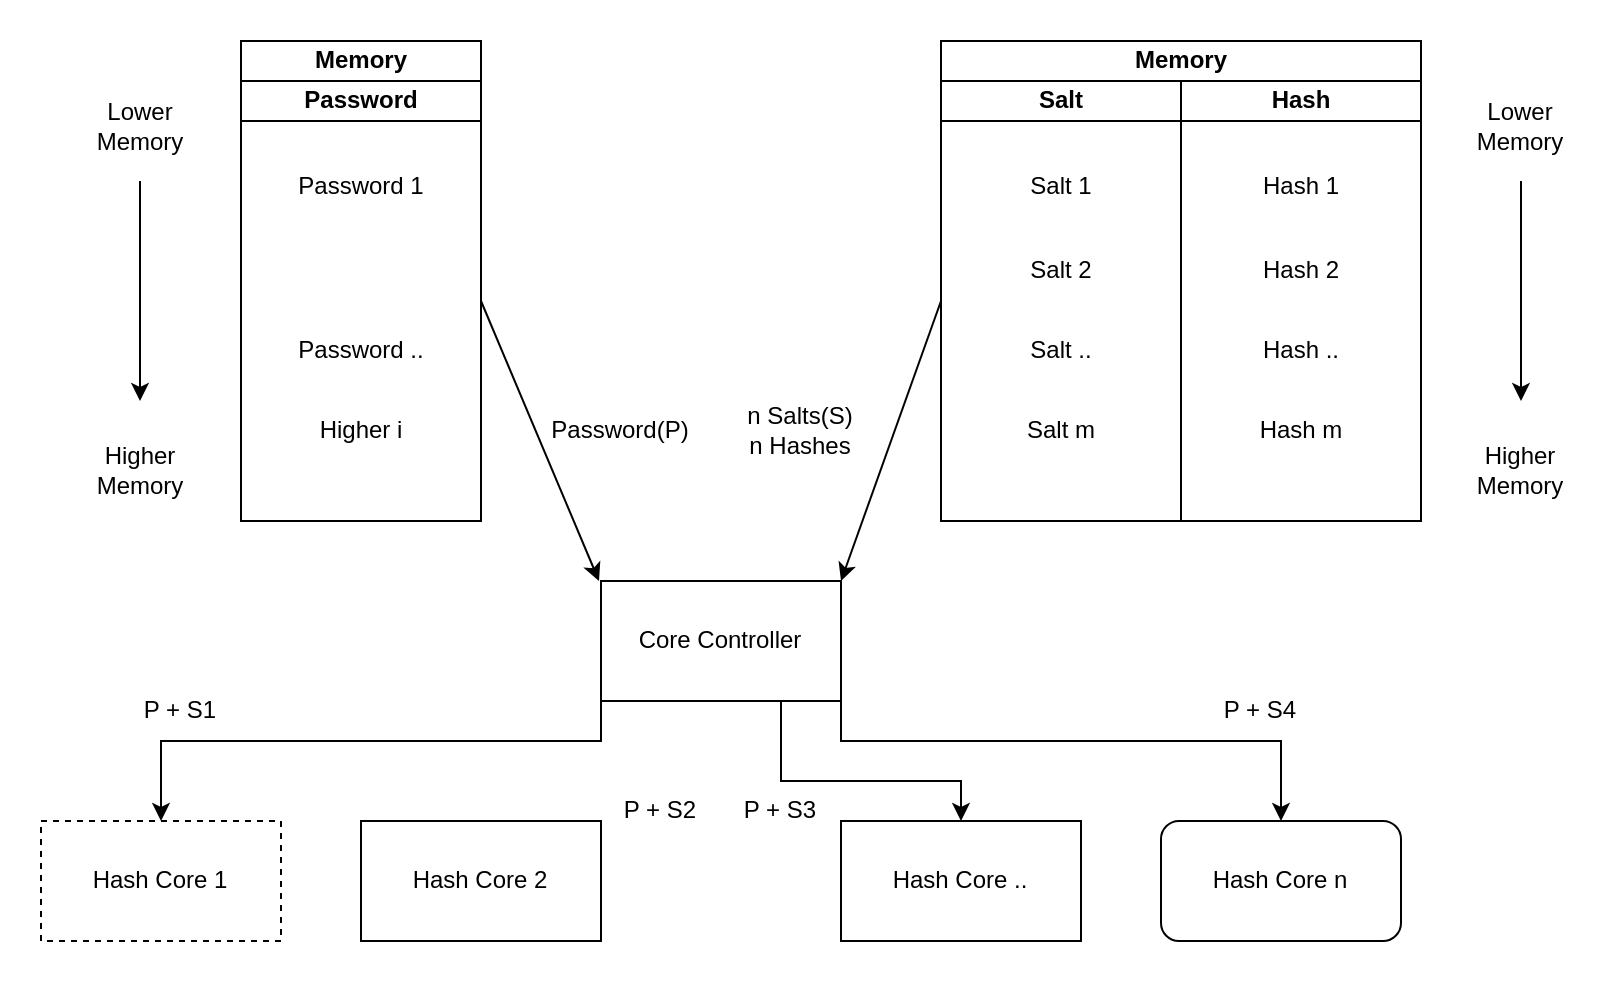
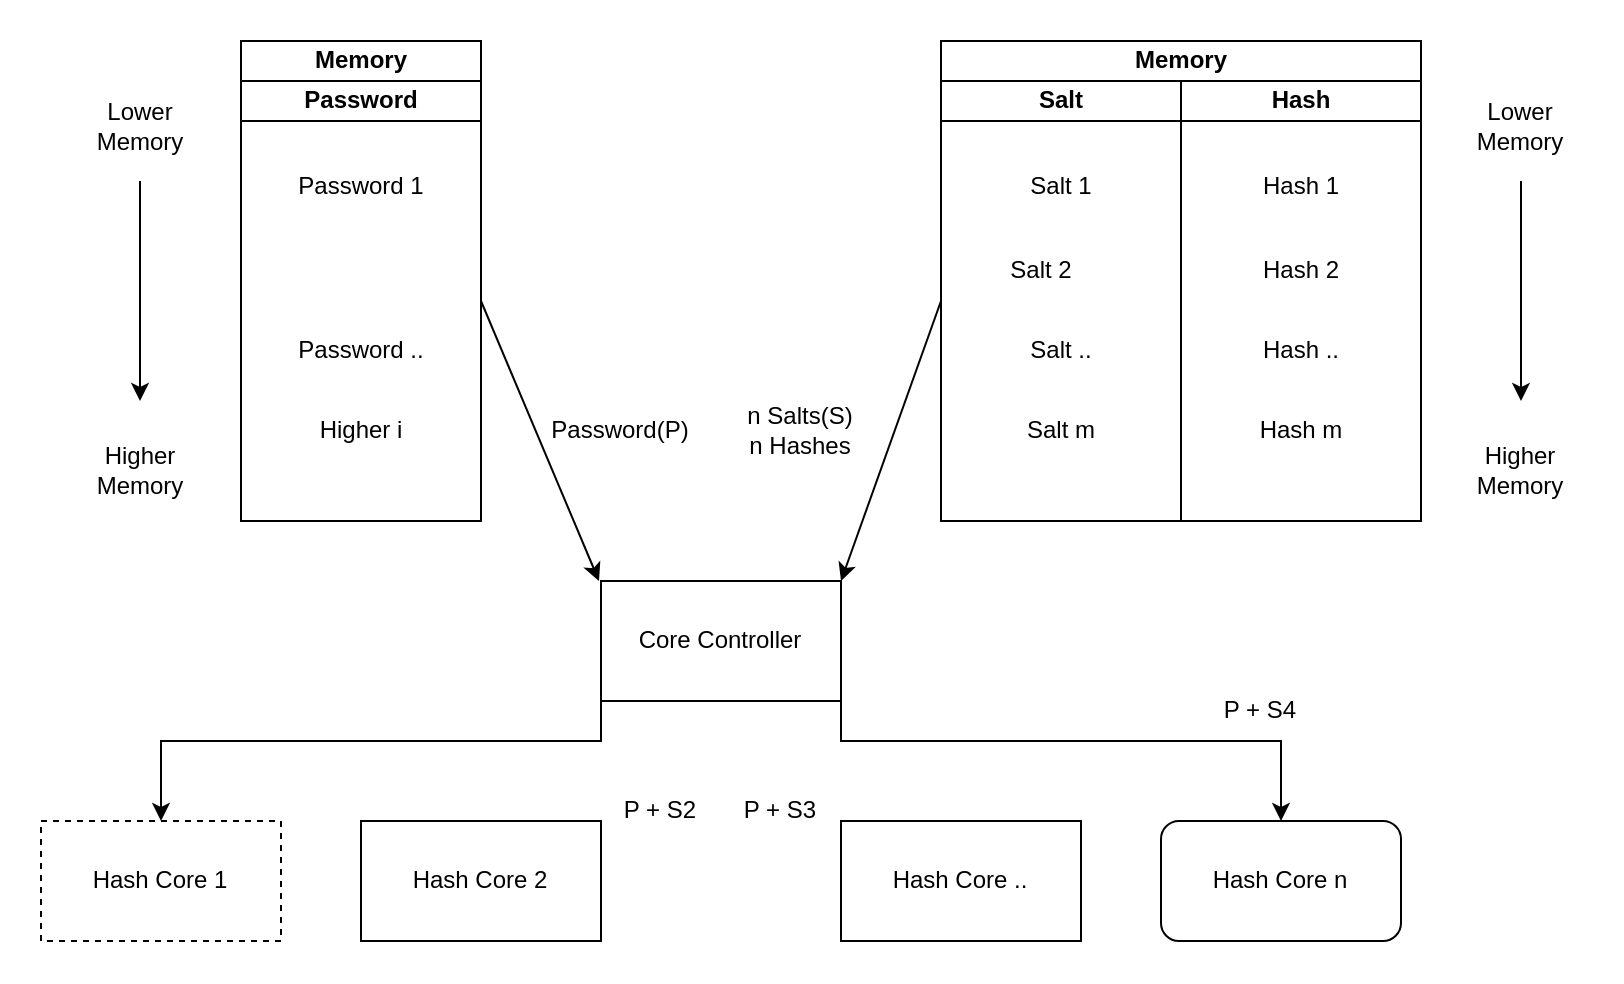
node "Salt 2": moved (1061, 271) -> (1041, 271)
node "P + S1": removed
edge "Core Controller" -> "Hash Core ..": removed
